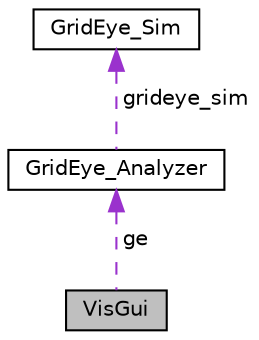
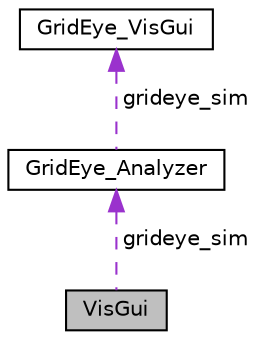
node "GridEye_Sim": label "GridEye_Sim" -> "GridEye_VisGui"
edge "VisGui" -> "GridEye_Analyzer": label " ge" -> " grideye_sim"
